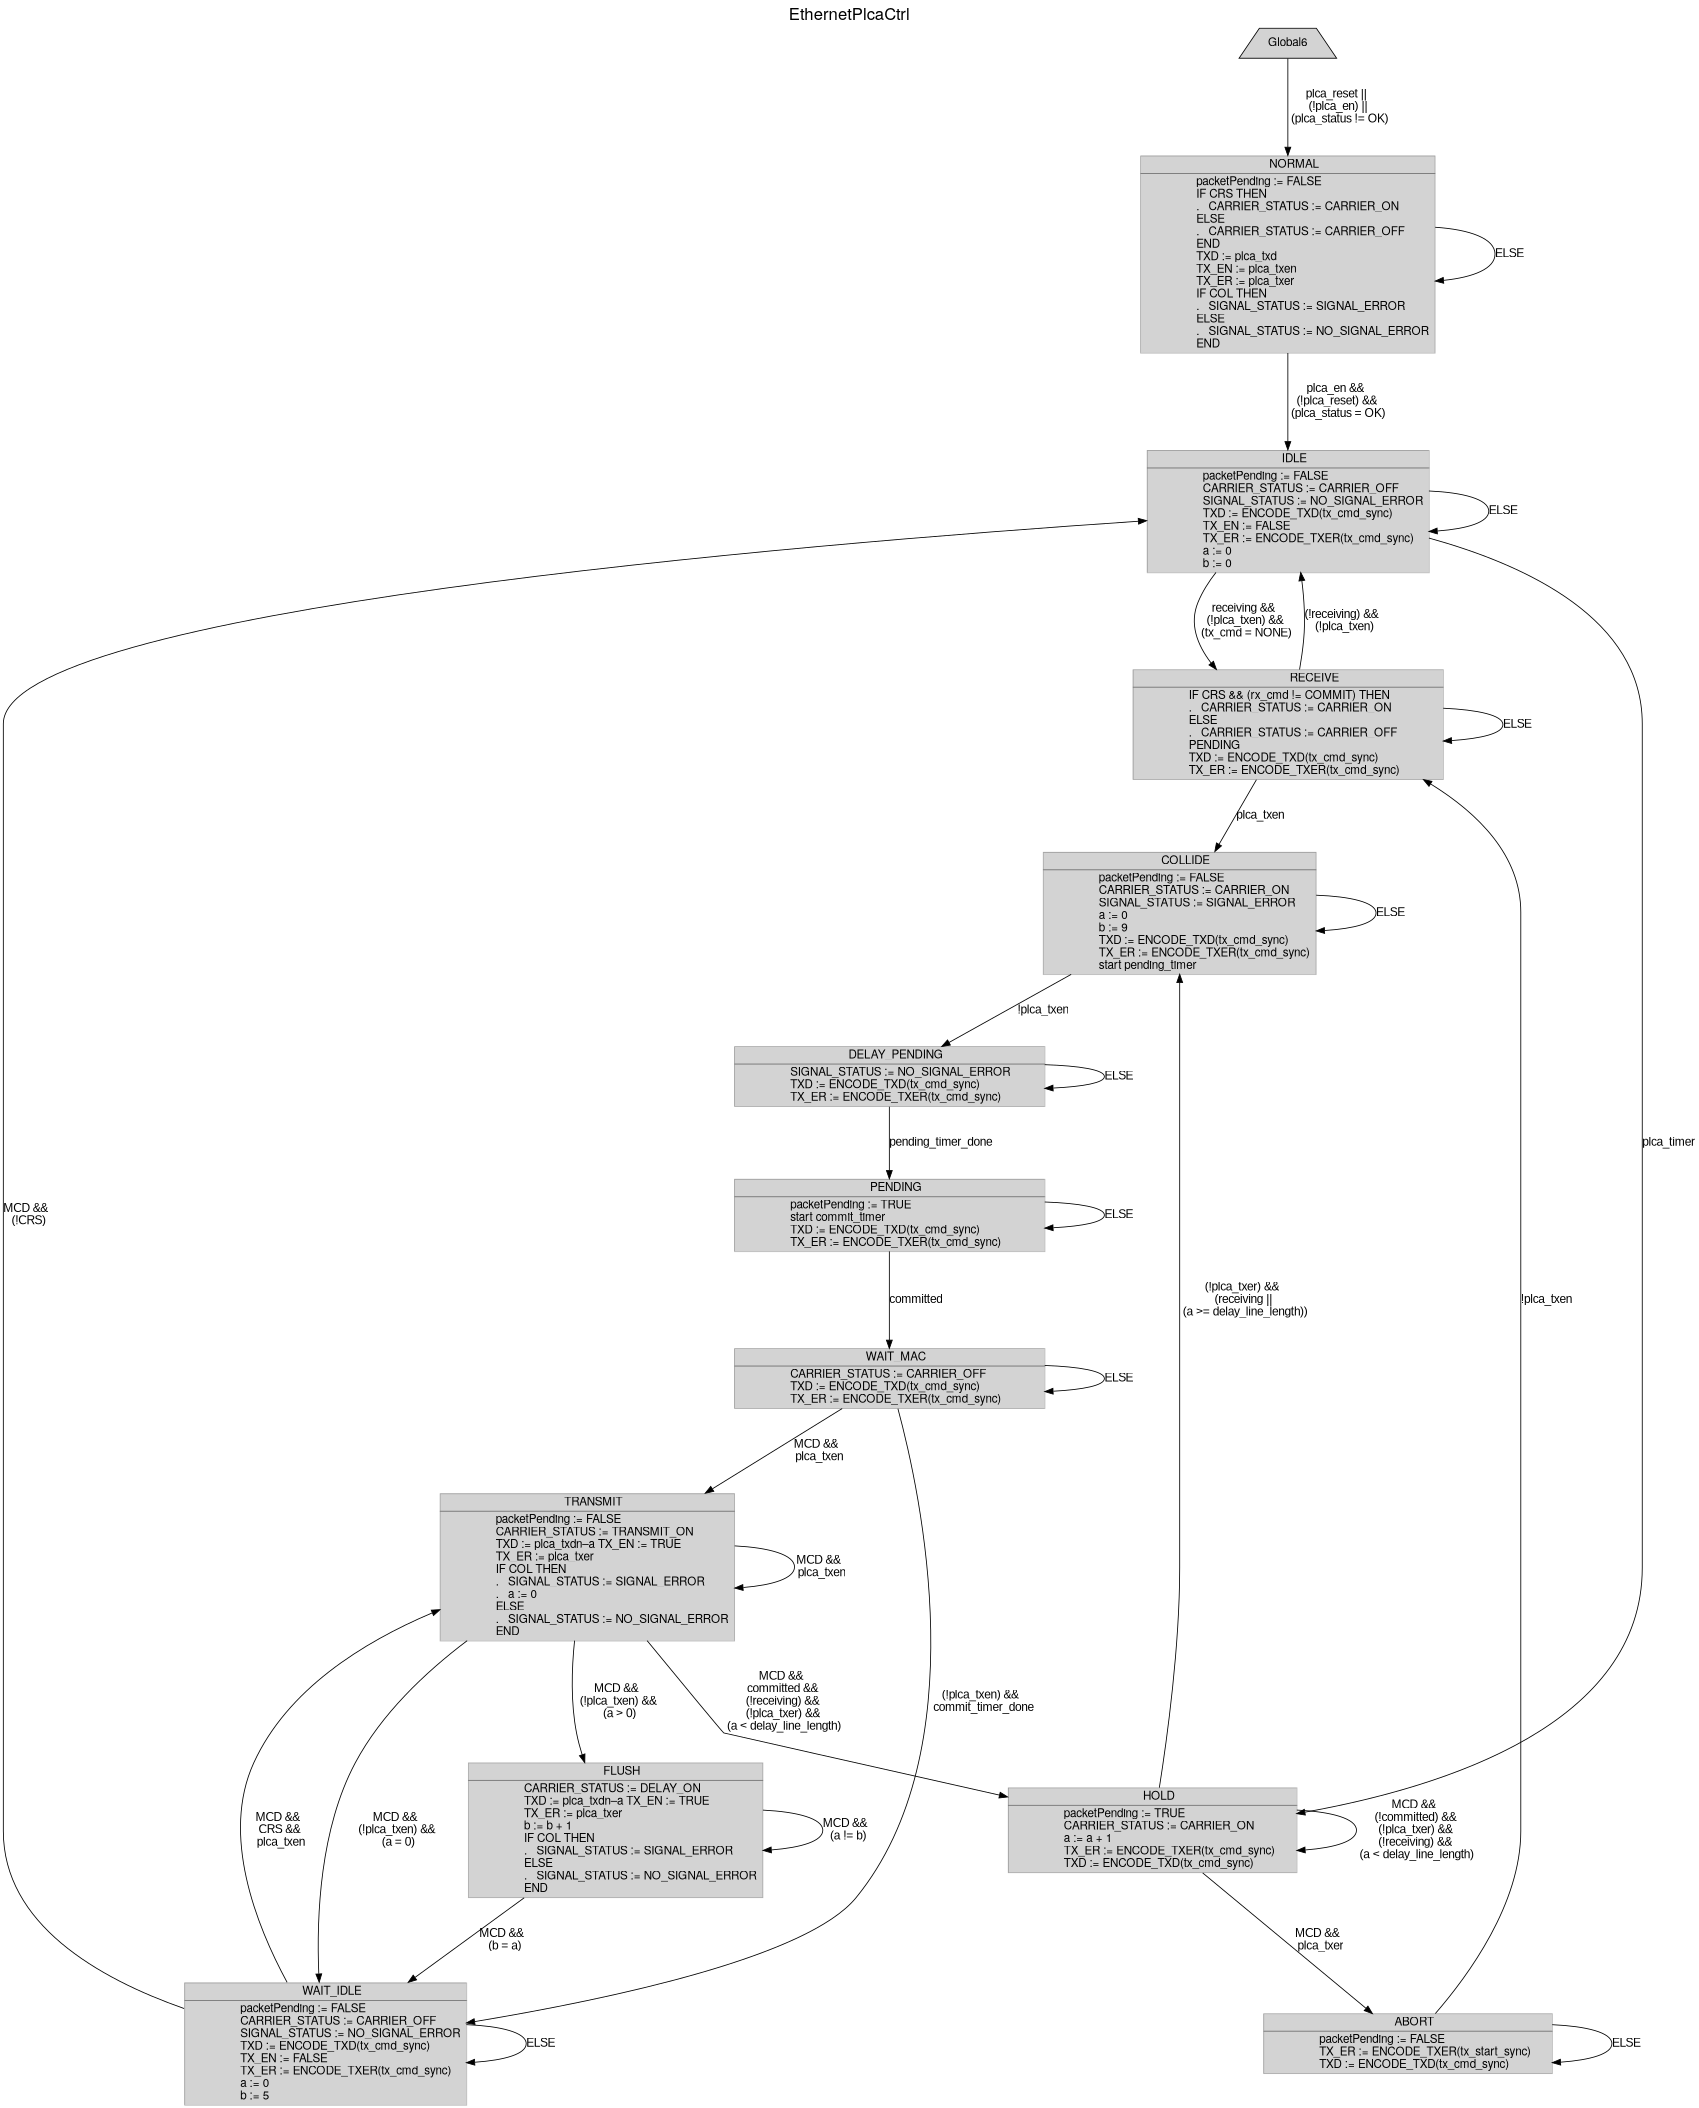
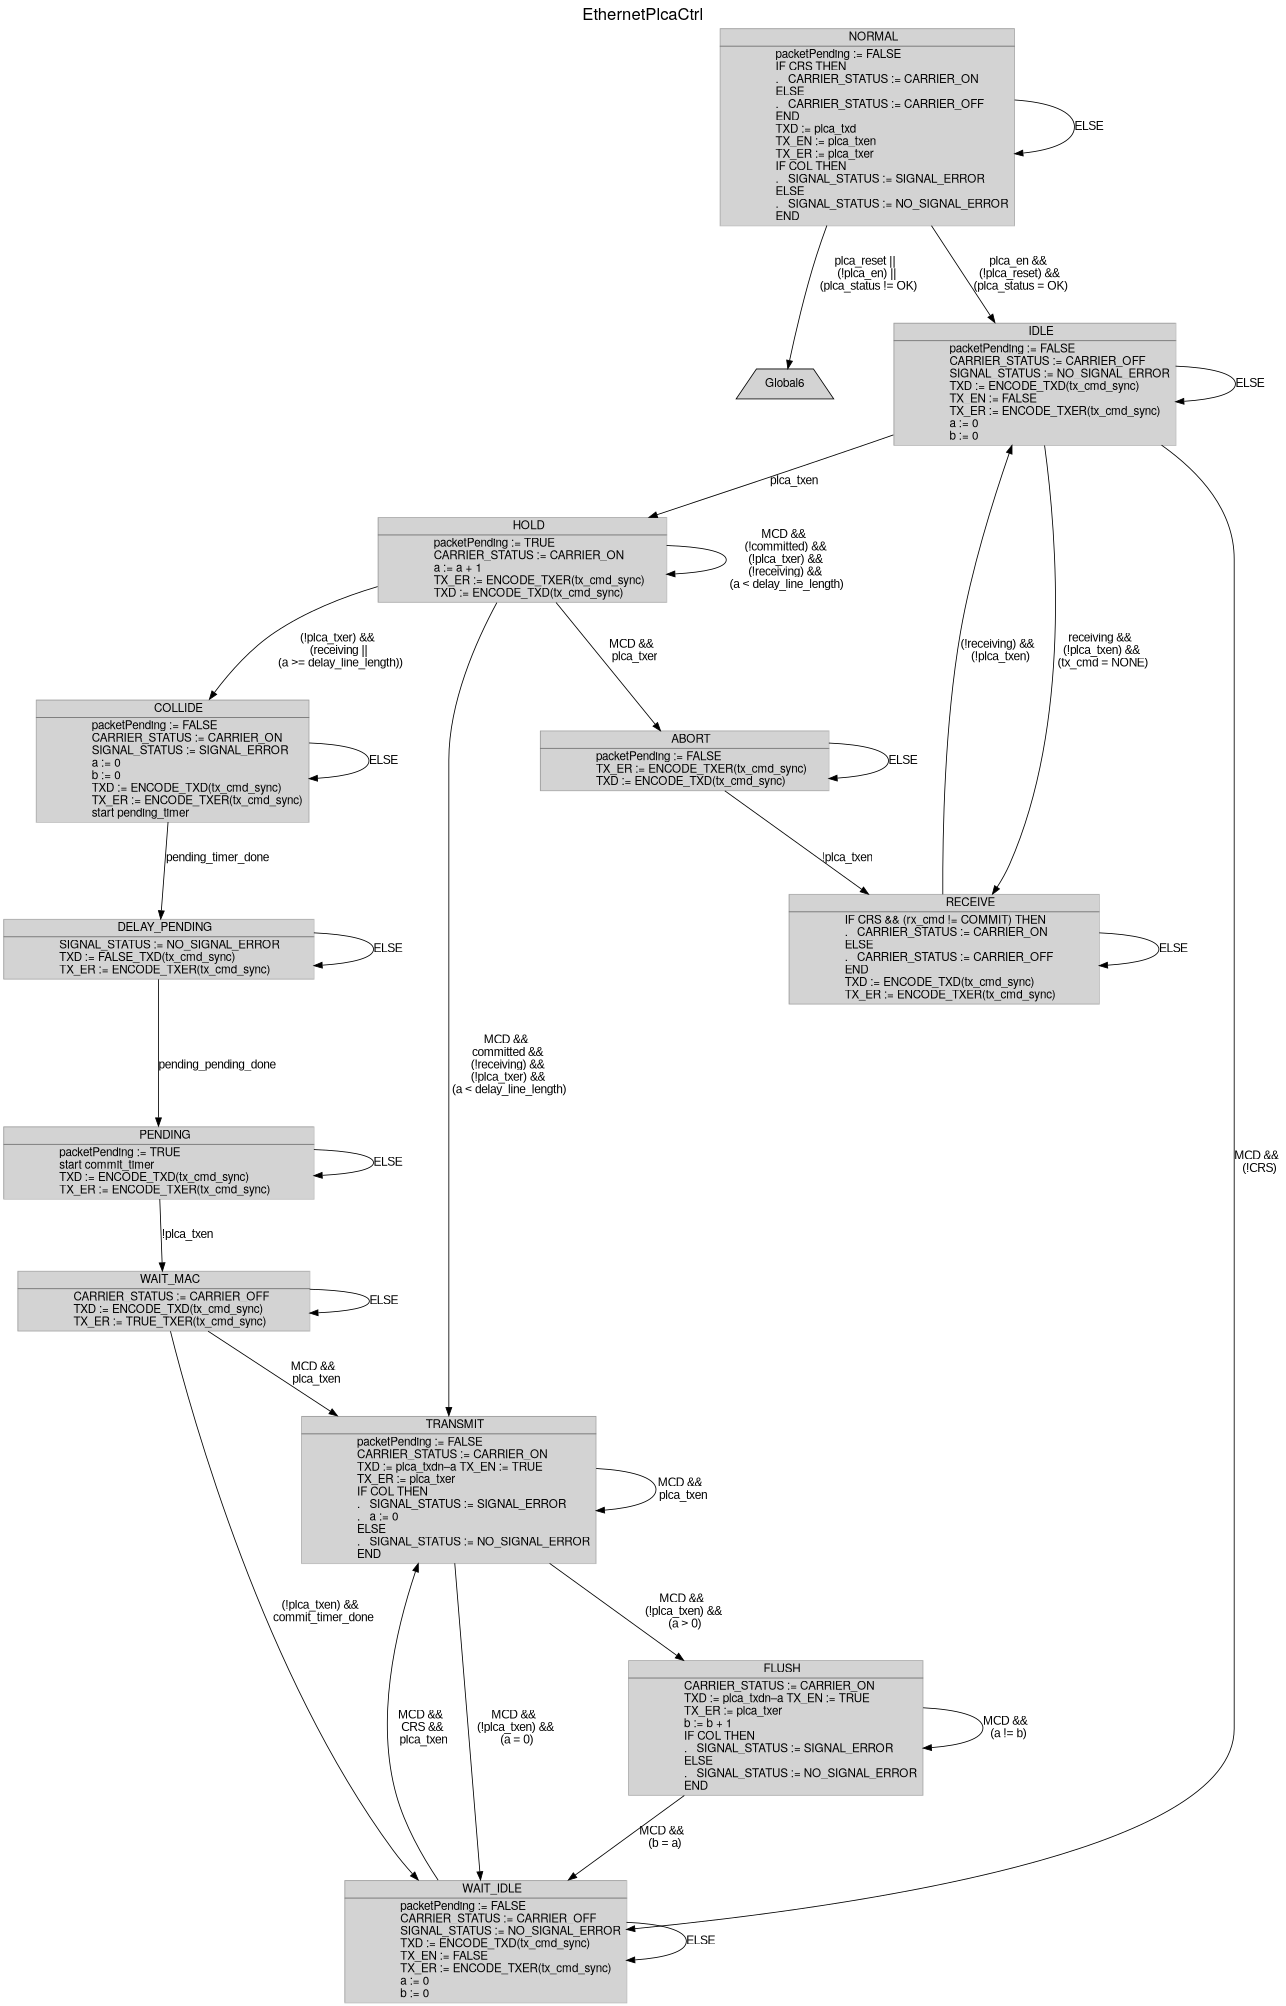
edge "Global6" -> "NORMAL": reversed
node "RECEIVE": text "PENDING" -> "END"
edge "RECEIVE" -> "COLLIDE": removed, label "plca_txen"
edge "WAIT_IDLE" -> "IDLE": reversed
node "COLLIDE": text "b := 9" -> "b := 0"
edge "COLLIDE" -> "DELAY_PENDING": label "!plca_txen" -> "pending_timer_done"
node "DELAY_PENDING": text "TXD := ENCODE_TXD(tx_cmd_sync)" -> "TXD := FALSE_TXD(tx_cmd_sync)"
edge "DELAY_PENDING" -> "PENDING": label "pending_timer_done" -> "pending_pending_done"
edge "IDLE" -> "HOLD": label "plca_timer" -> "plca_txen"
edge "PENDING" -> "WAIT_MAC": label "committed" -> "!plca_txen"
node "WAIT_MAC": text "TX_ER := ENCODE_TXER(tx_cmd_sync)" -> "TX_ER := TRUE_TXER(tx_cmd_sync)"
node "TRANSMIT": text "CARRIER_STATUS := TRANSMIT_ON" -> "CARRIER_STATUS := CARRIER_ON"
edge "TRANSMIT" -> "HOLD": reversed
node "FLUSH": text "CARRIER_STATUS := DELAY_ON" -> "CARRIER_STATUS := CARRIER_ON"
node "ABORT": text "TX_ER := ENCODE_TXER(tx_start_sync)" -> "TX_ER := ENCODE_TXER(tx_cmd_sync)"
node "WAIT_IDLE": text "b := 5" -> "b := 0"
